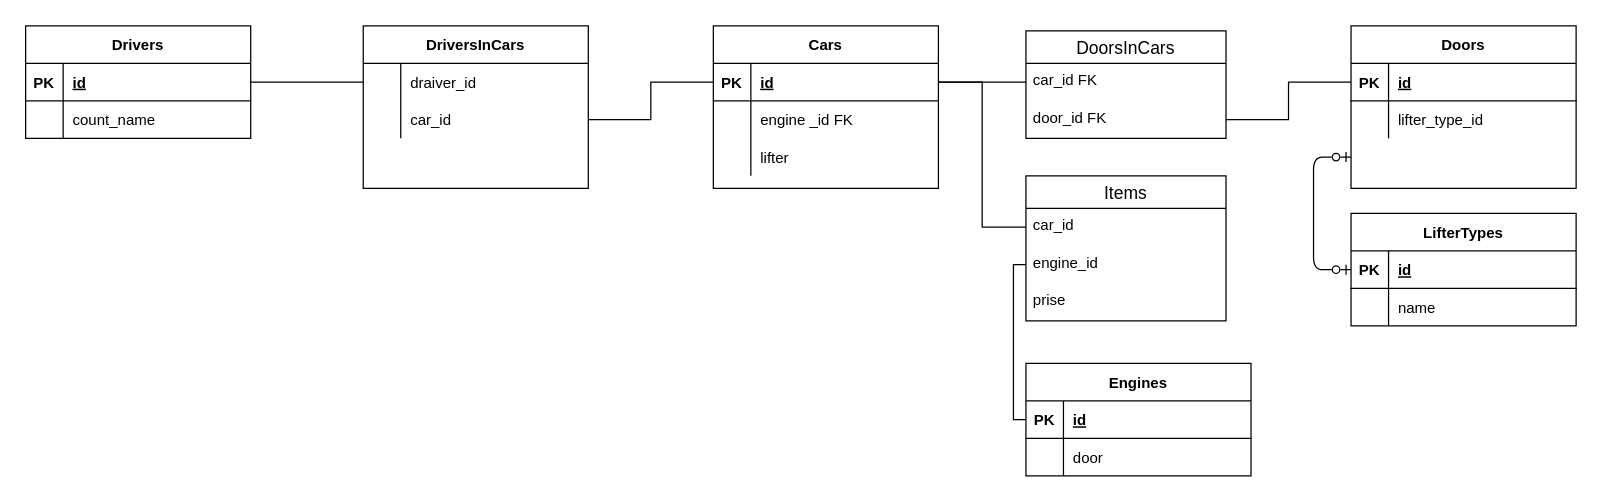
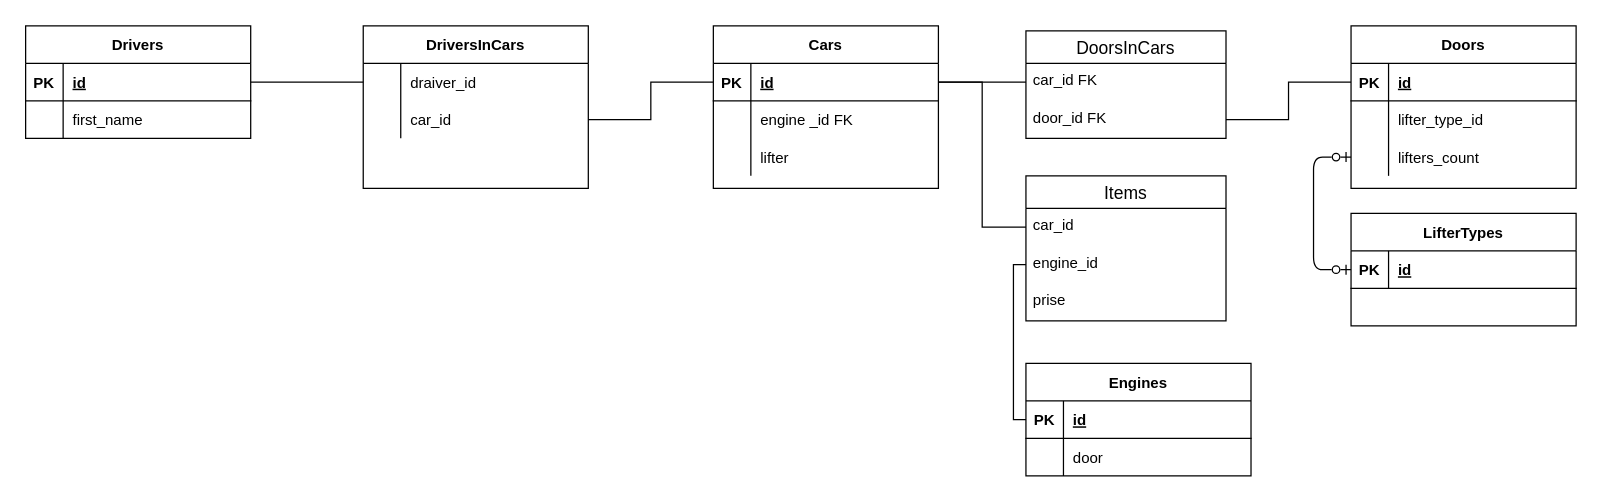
node "count_name": label "count_name" -> "first_name"
node "lifters_count": added
node "name": removed
